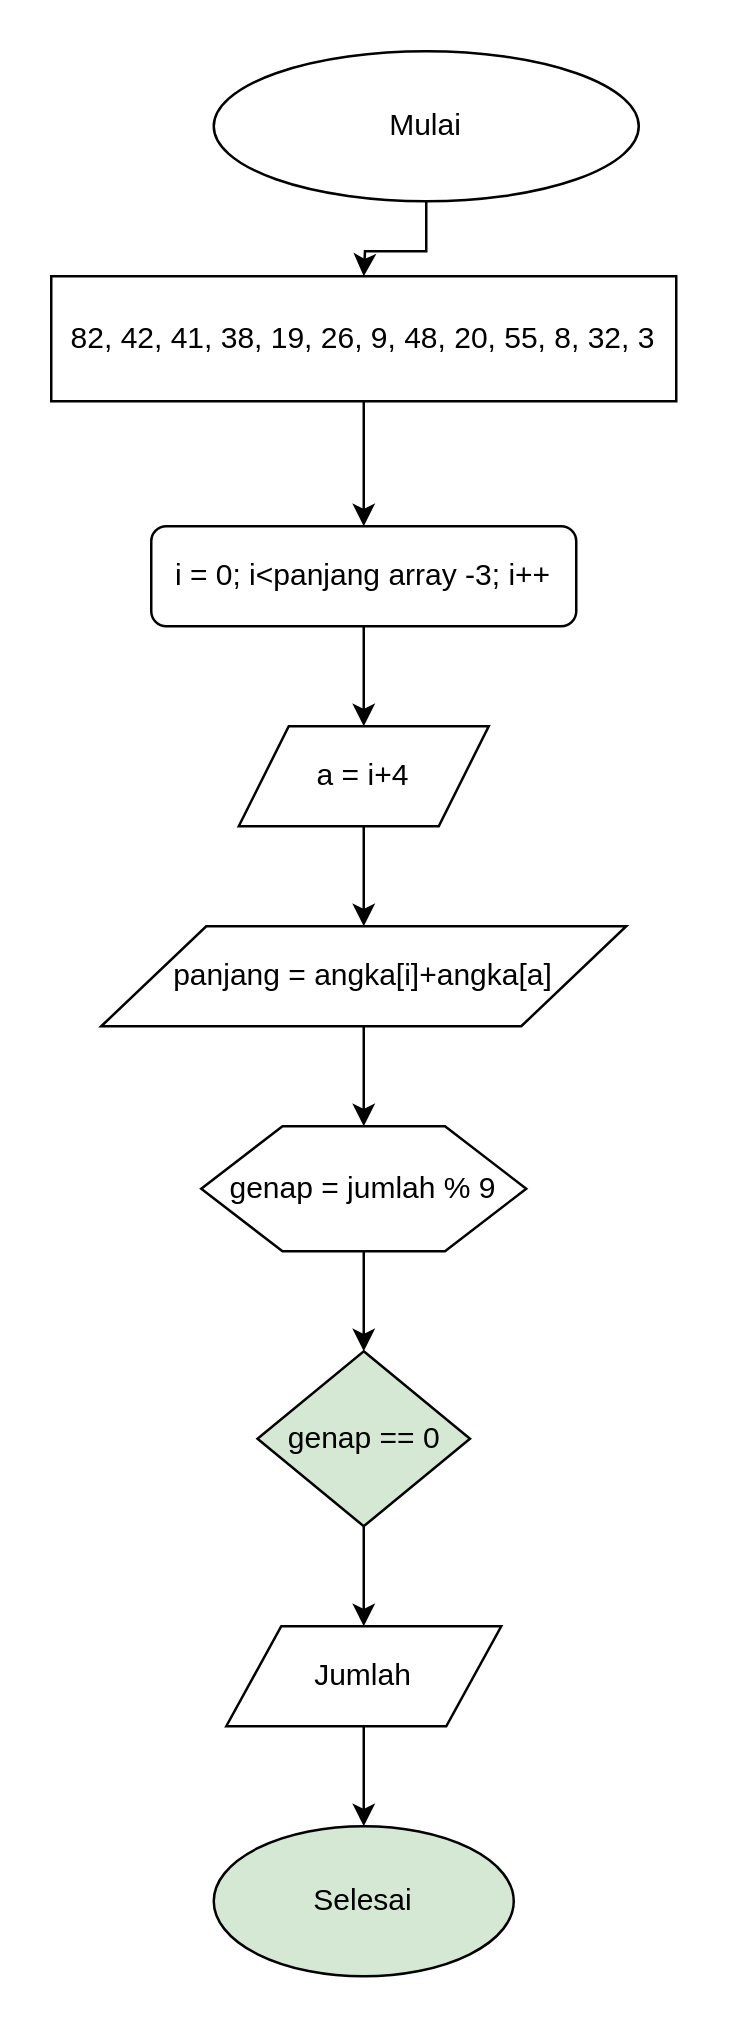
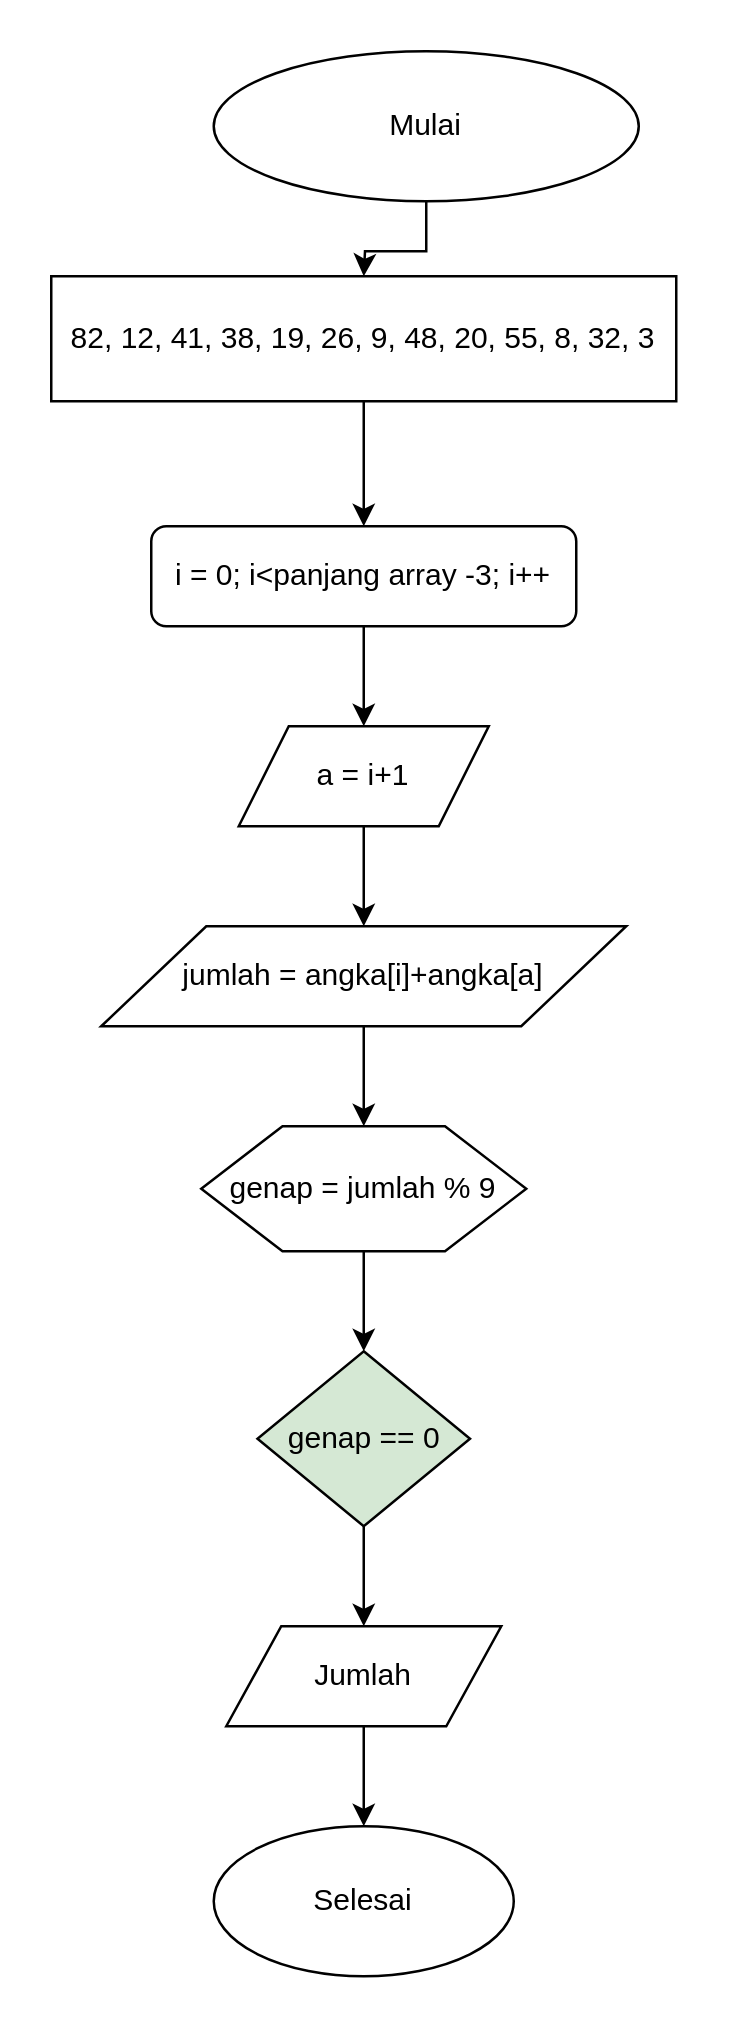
node "82, 42, 41, 38, 19, 26, 9, 48, 20, 55, 8, 32, 3": label "82, 42, 41, 38, 19, 26, 9, 48, 20, 55, 8, 32, 3" -> "82, 12, 41, 38, 19, 26, 9, 48, 20, 55, 8, 32, 3"
node "a = i+4": label "a = i+4" -> "a = i+1"
node "panjang = angka[i]+angka[a]": label "panjang = angka[i]+angka[a]" -> "jumlah = angka[i]+angka[a]"
node "Selesai": fillcolor #d5e8d4 -> #ffffff
